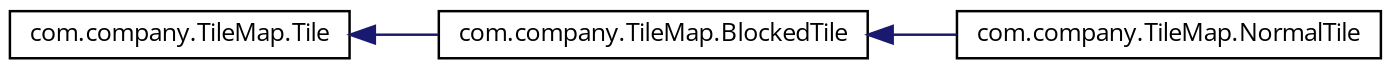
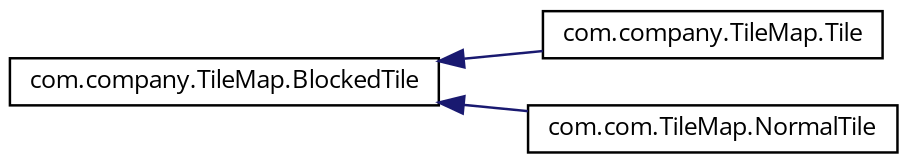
edge "com.company.TileMap.BlockedTile" -> "com.company.TileMap.Tile": reversed
node "com.company.TileMap.NormalTile": label "com.company.TileMap.NormalTile" -> "com.com.TileMap.NormalTile"
